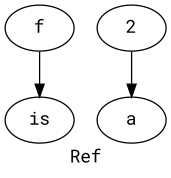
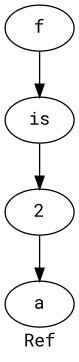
edge "is" -> "2": added
